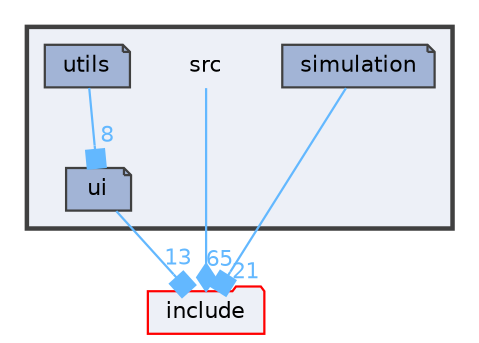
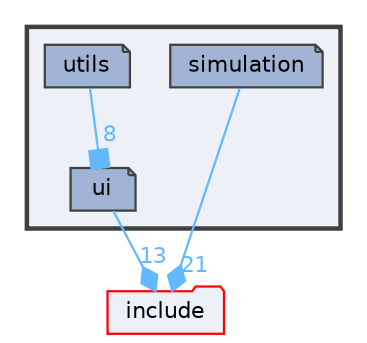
node "src": removed
edge "simulation" -> "include": arrowhead box -> diamond
edge "ui" -> "include": arrowhead box -> diamond
